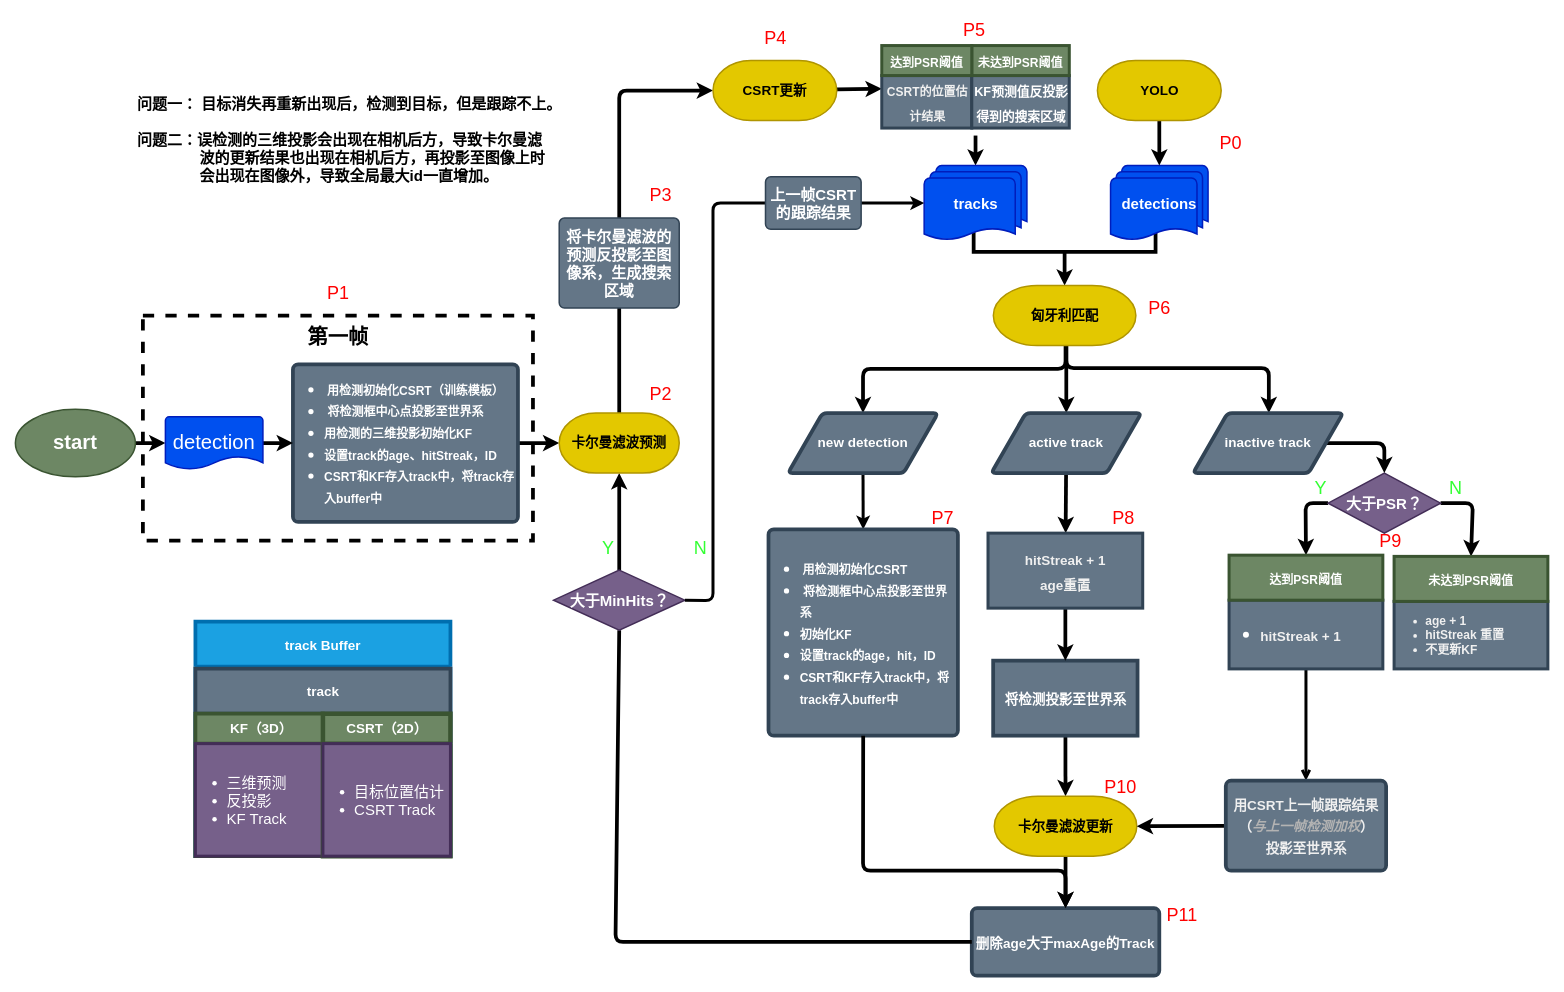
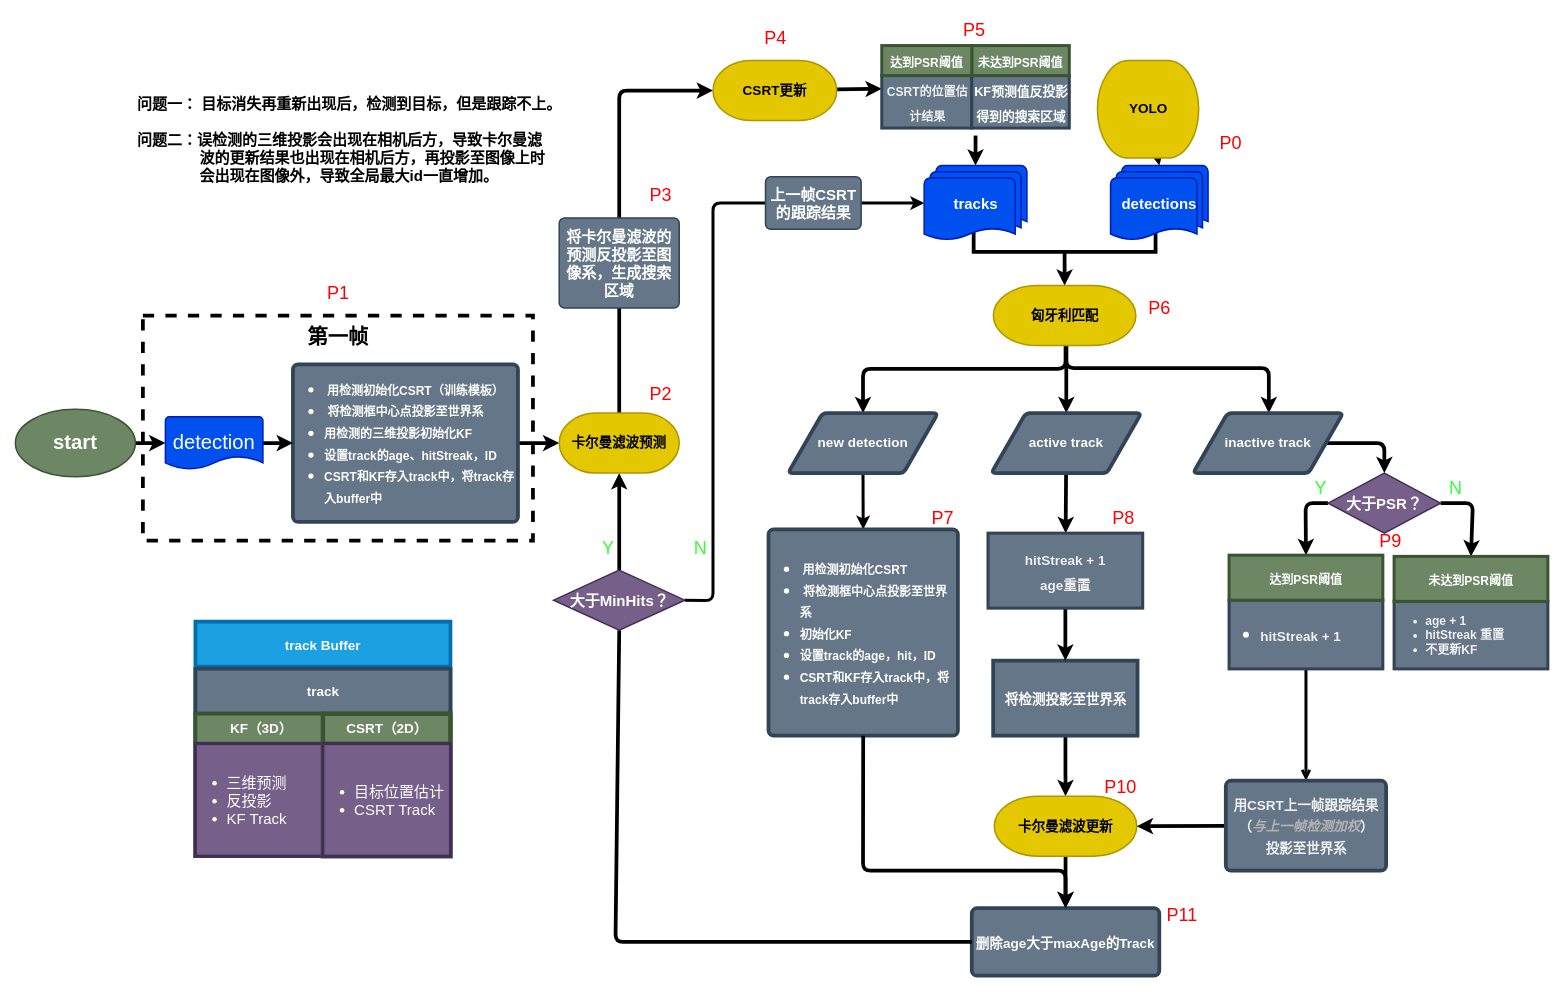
node "YOLO": size 124x60 -> 101x98
